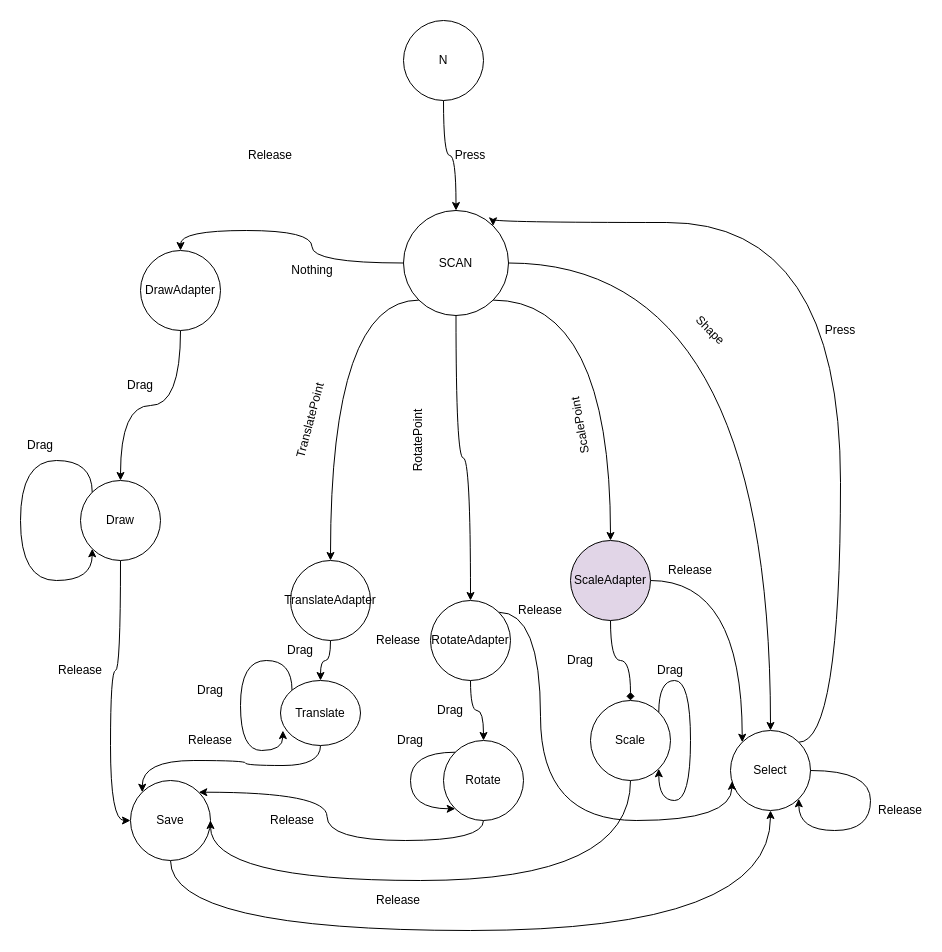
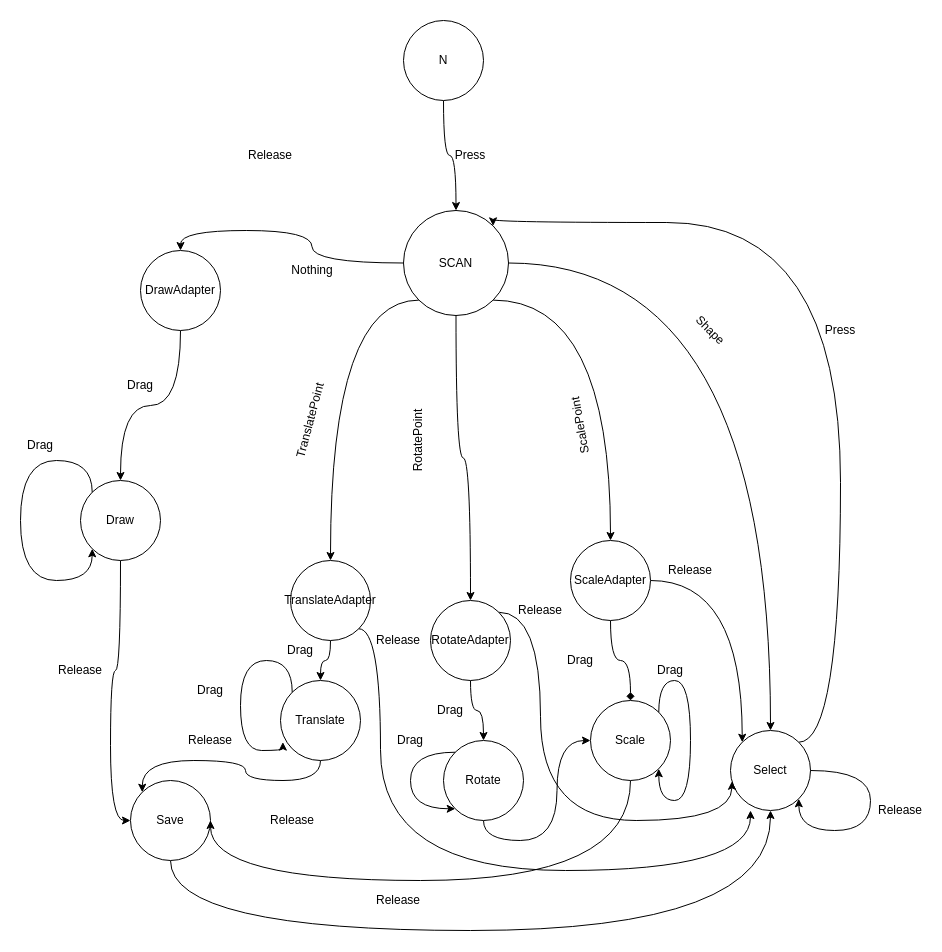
node "ScaleAdapter": fillcolor #e1d5e7 -> #ffffff
node "Translate": size 80x65 -> 80x80
edge "Rotate" -> "Save": now "Rotate" -> "Scale"
edge "TranslateAdapter" -> "Select": added
